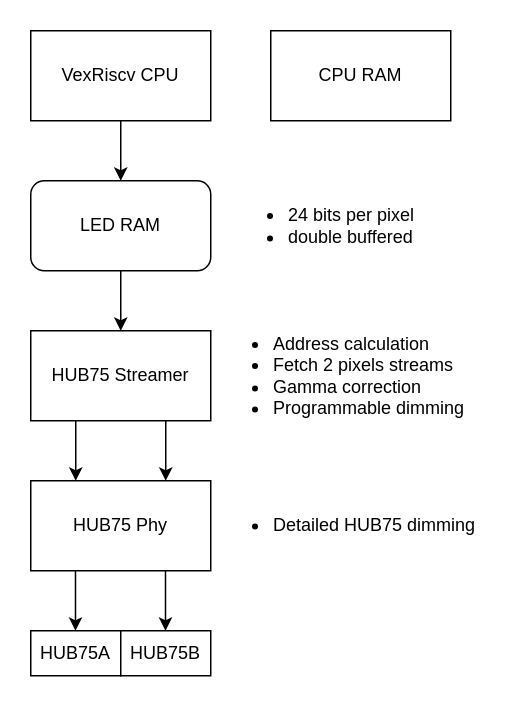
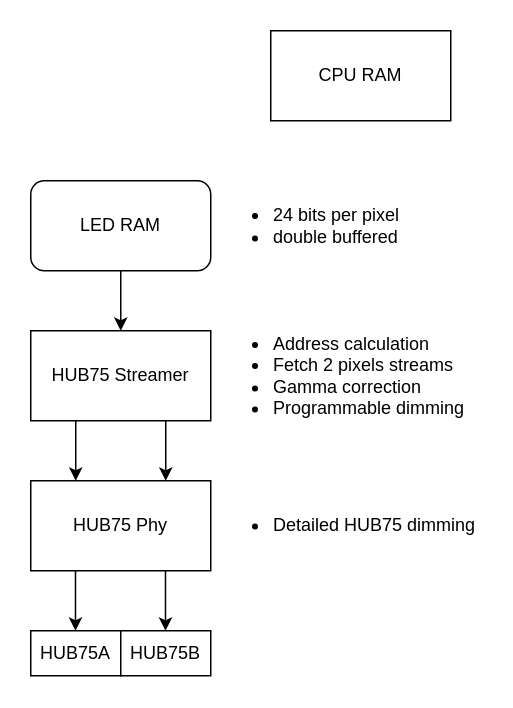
node "VexRiscv CPU": removed
edge "VexRiscv CPU" -> "LED RAM": removed
node "24 bits per pixel double buffered": moved (361, 226) -> (346, 226)
